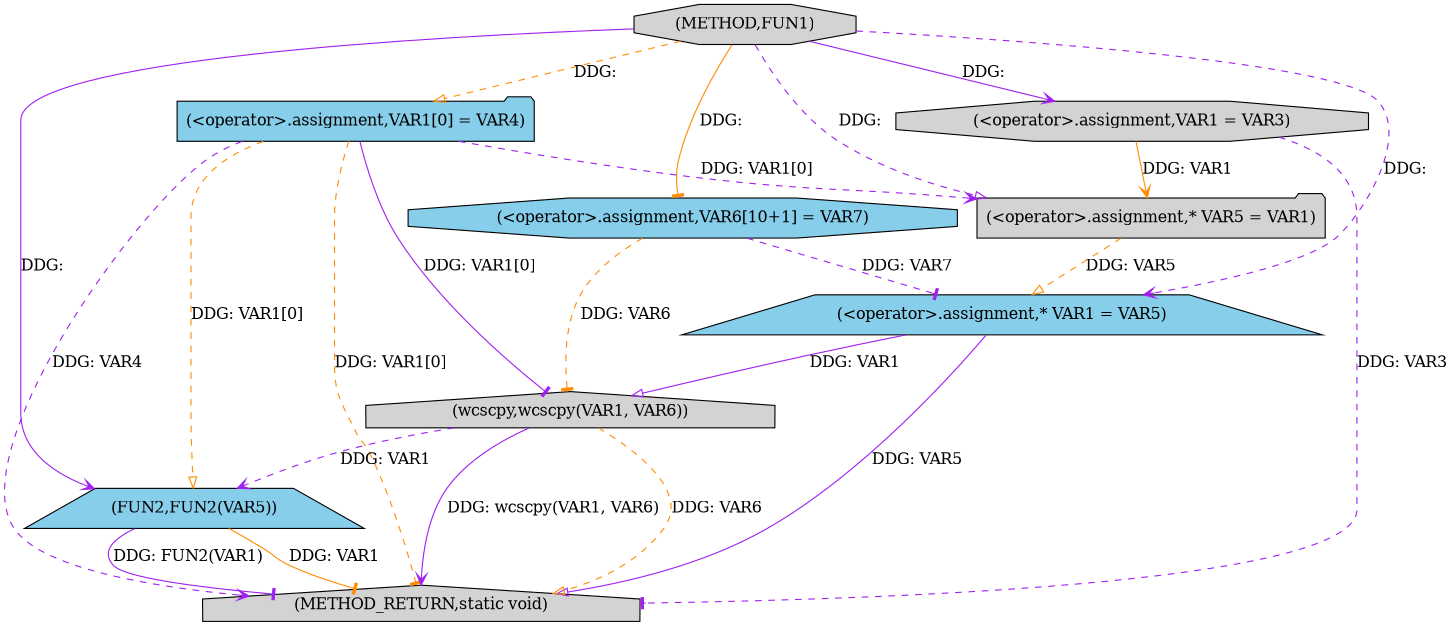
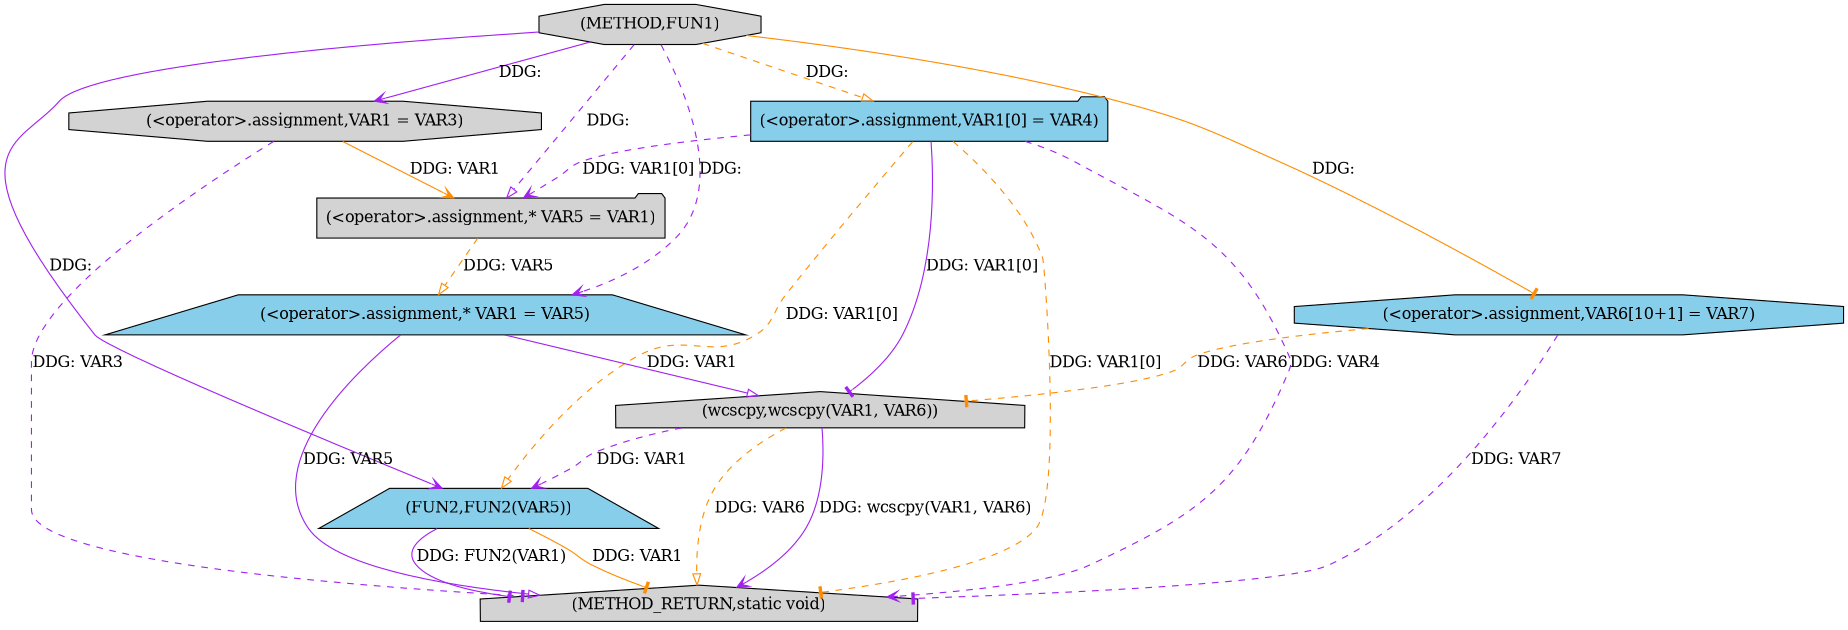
edge "(<operator>.assignment,VAR6[10+1] = VAR7)" -> "(<operator>.assignment,* VAR1 = VAR5)": now "(<operator>.assignment,VAR6[10+1] = VAR7)" -> "(METHOD_RETURN,static void)"
